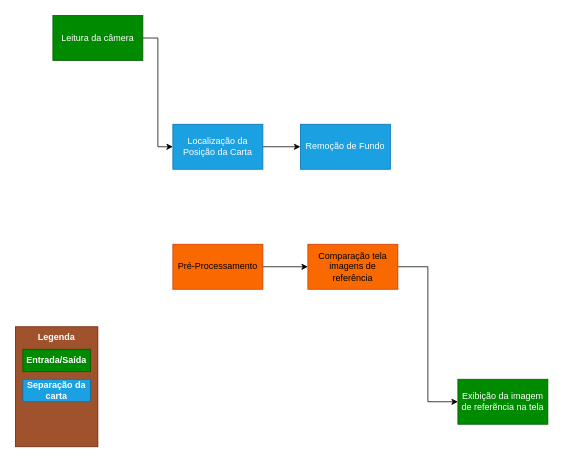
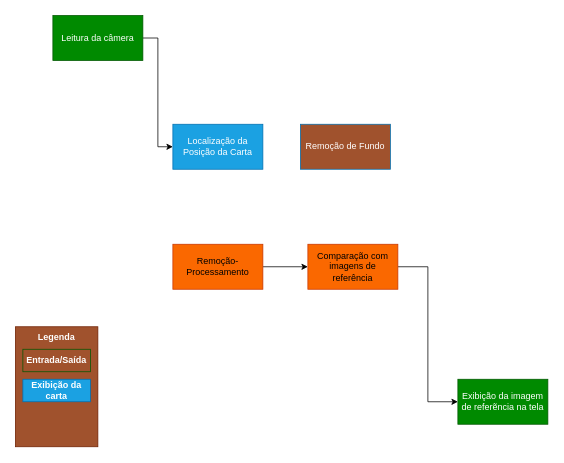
edge "Localização da Posição da Carta" -> "Remoção de Fundo": removed
node "Remoção de Fundo": fillcolor #1ba1e2 -> #a0522d
node "Pré-Processamento": label "Pré-Processamento" -> "Remoção-Processamento"
node "Comparação tela imagens de referência": label "Comparação tela imagens de referência" -> "Comparação com imagens de referência"
node "Entrada/Saída": fillcolor #008a00 -> #a0522d
node "Separação da carta": label "Separação da carta" -> "Exibição da carta"
